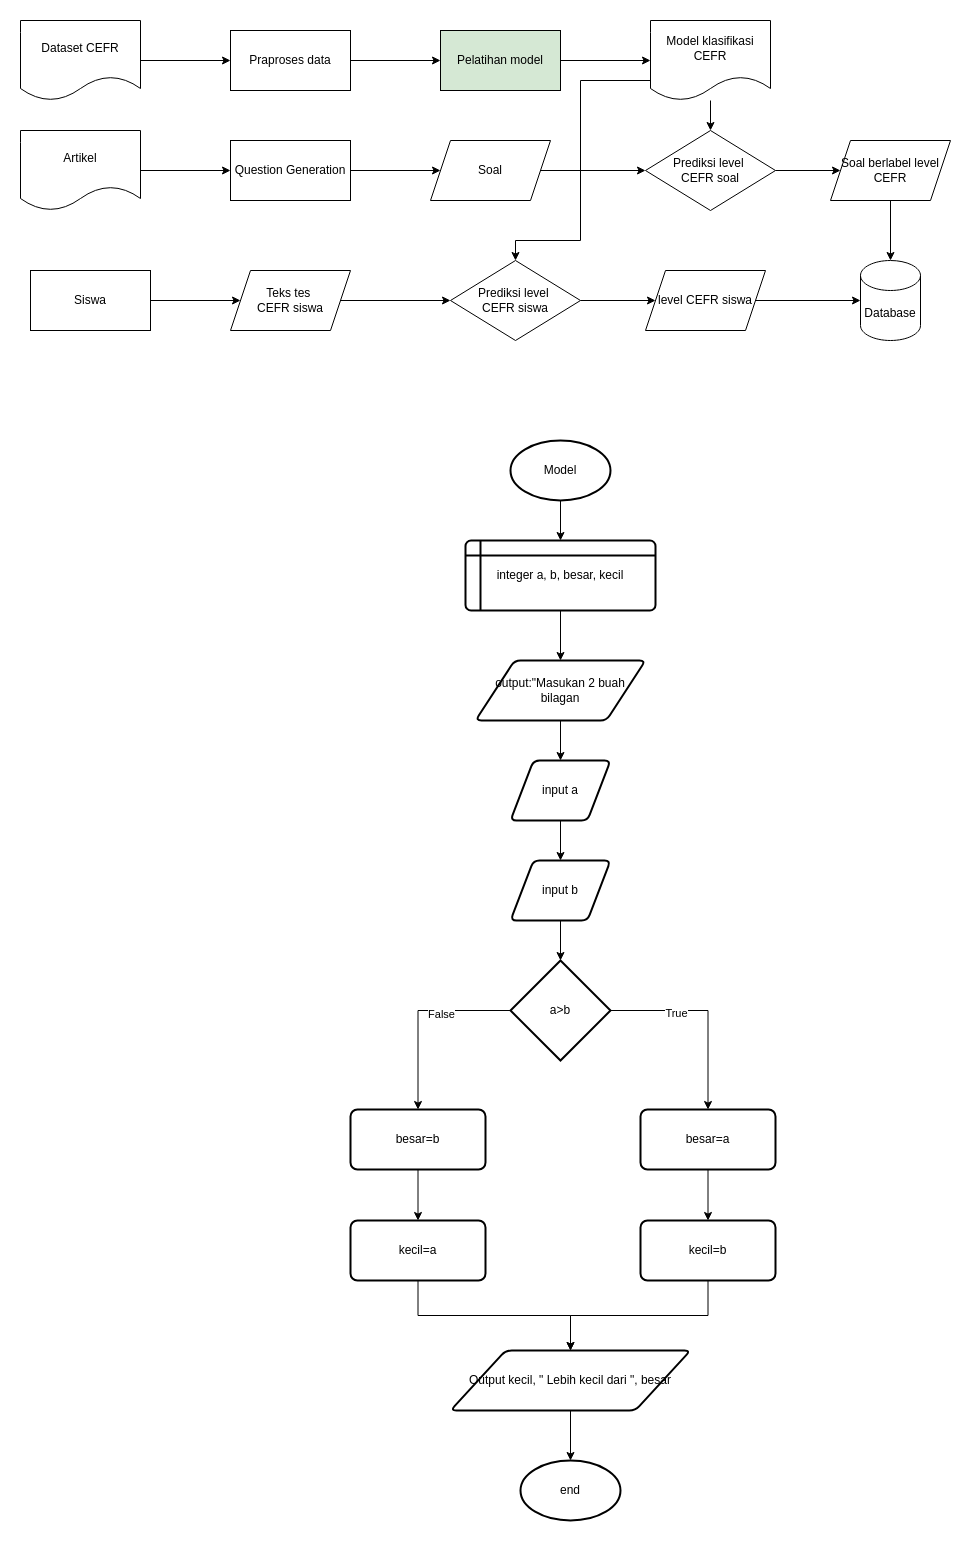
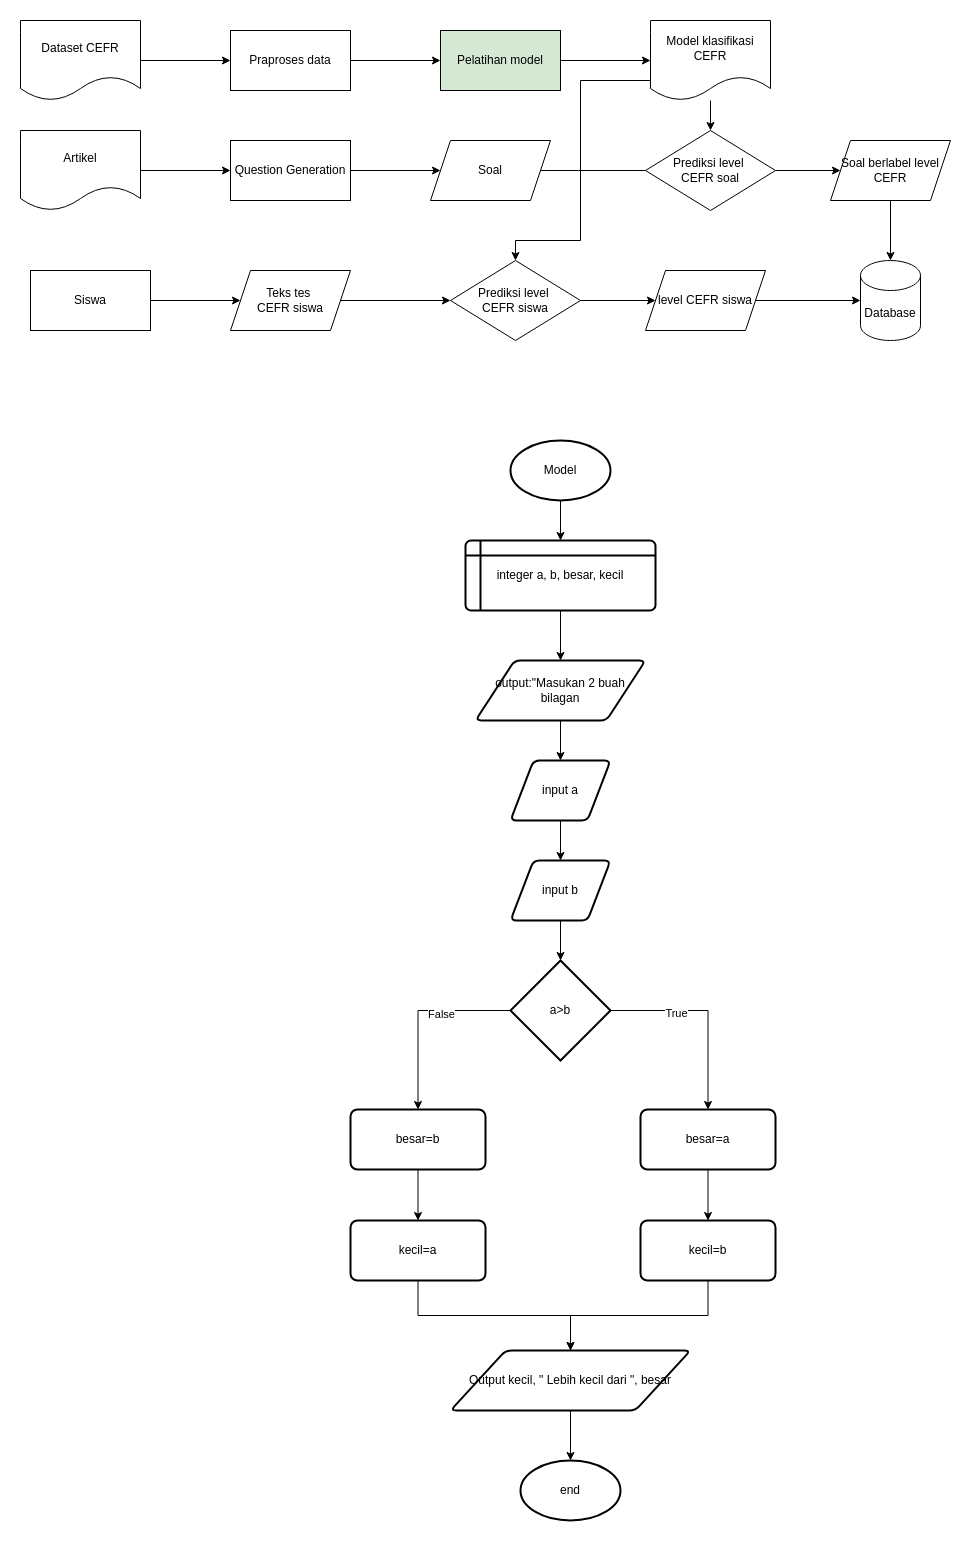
edge "Soal" -> "Prediksi level CEFR soal": arrowhead classic -> none
